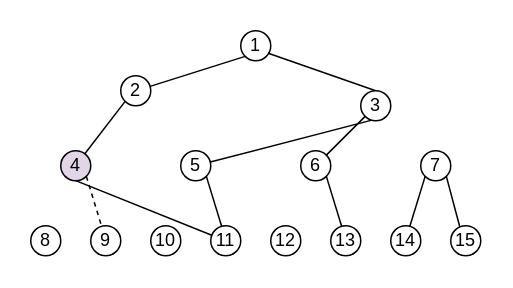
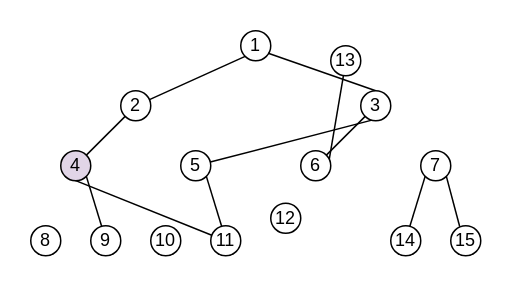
node "2": moved (136, 91) -> (136, 106)
edge "4" -- "9": style dashed -> solid
node "12": moved (286, 241) -> (286, 218)
node "13": moved (346, 241) -> (346, 61)
